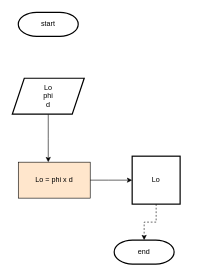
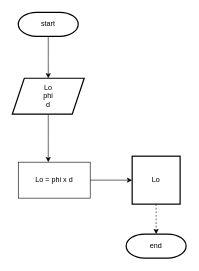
edge "start" -> "Lo phi d": added
node "Lo = phi x d": fillcolor #ffe6cc -> #ffffff
node "end": moved (144, 252) -> (156, 246)
